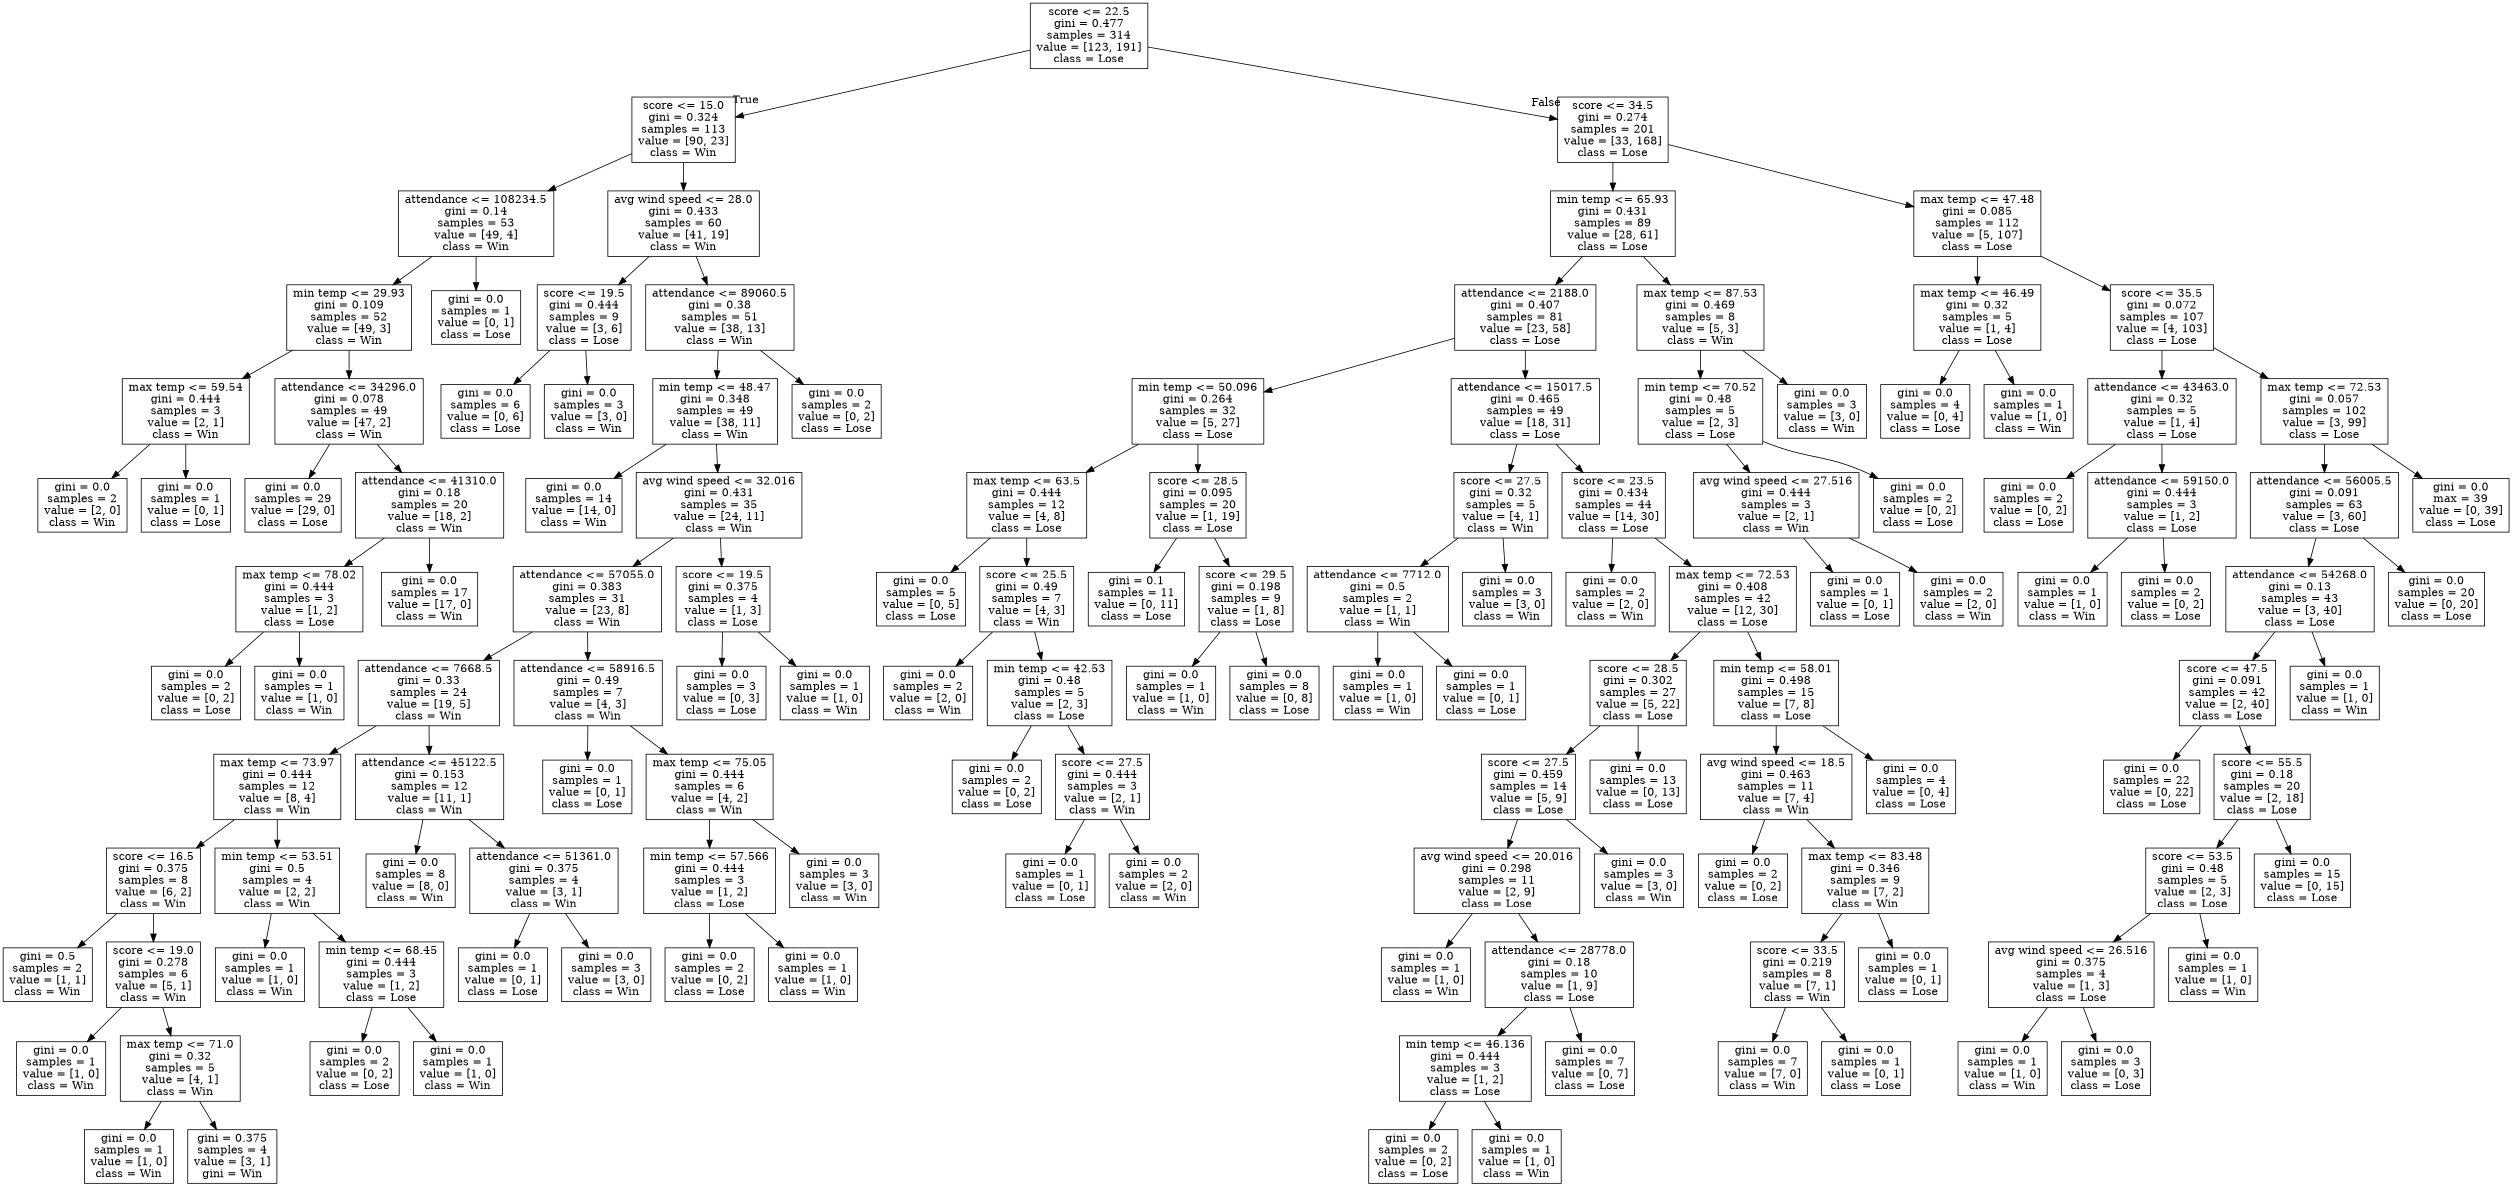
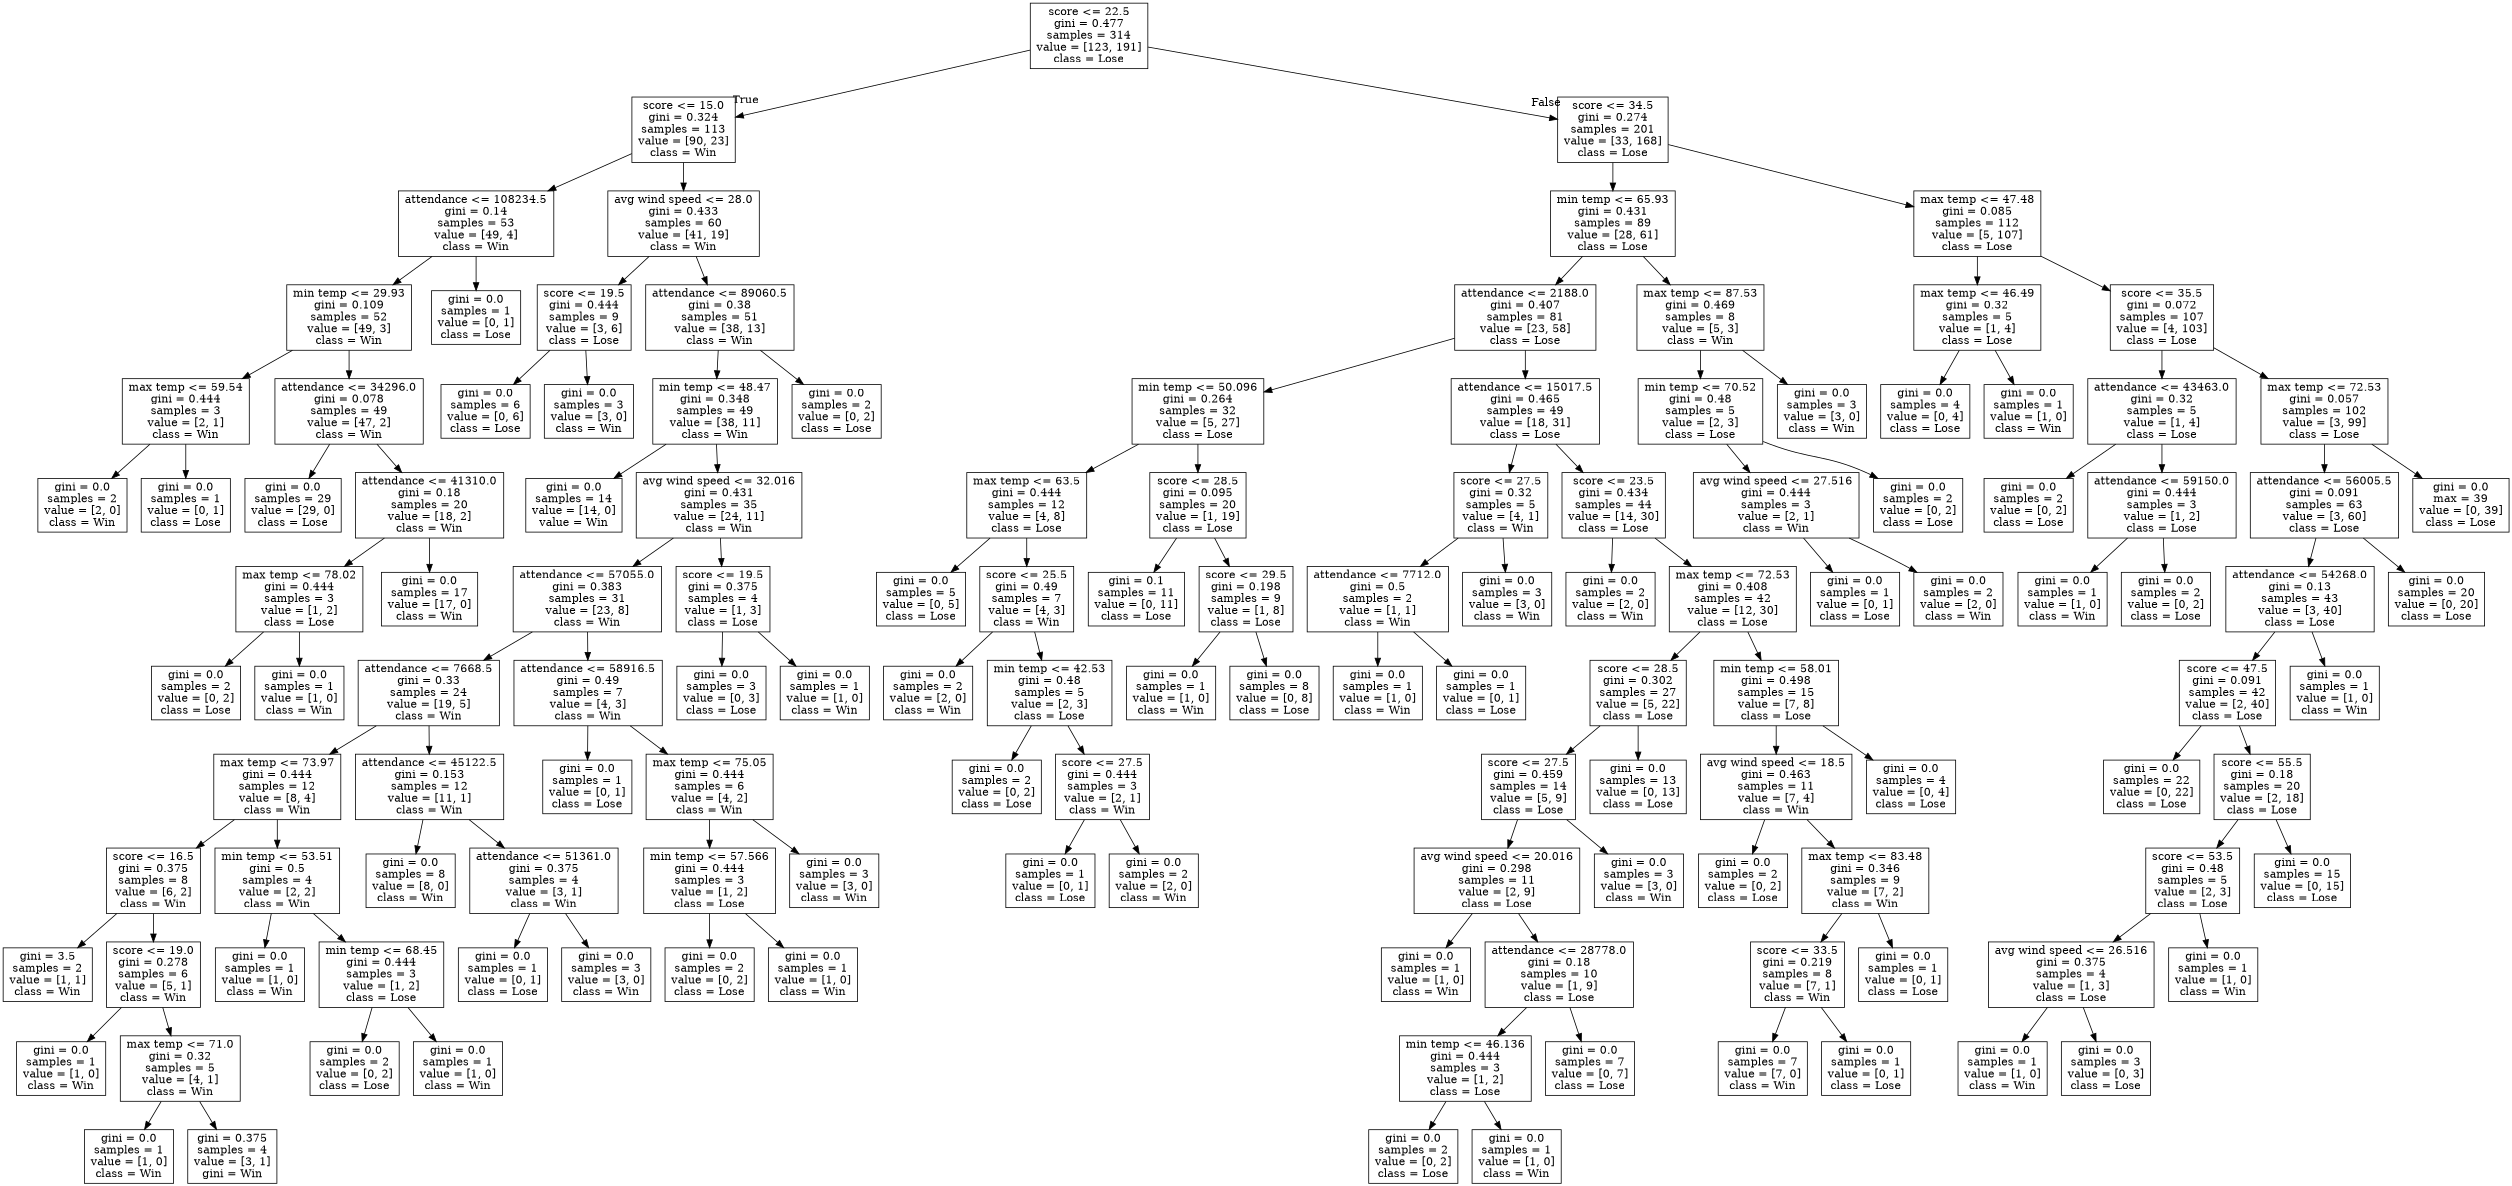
node "gini = 0.0 samples = 14 value = [14, 0] class = Win": label "gini = 0.0 samples = 14 value = [14, 0] class = Win" -> "gini = 0.0 samples = 14 value = [14, 0] value = Win"
node "gini = 0.5 samples = 2 value = [1, 1] class = Win": label "gini = 0.5 samples = 2 value = [1, 1] class = Win" -> "gini = 3.5 samples = 2 value = [1, 1] class = Win"
